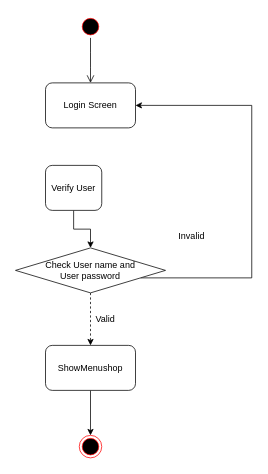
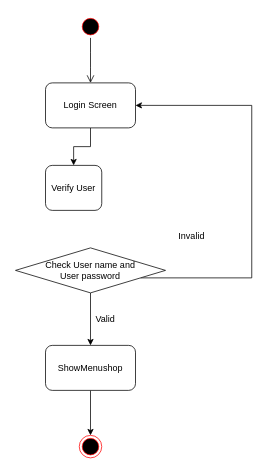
edge "Login Screen" -> "Verify User": added
edge "Verify User" -> "Check User name and User password": removed
edge "Check User name and User password" -> "ShowMenushop": style dashed -> solid
